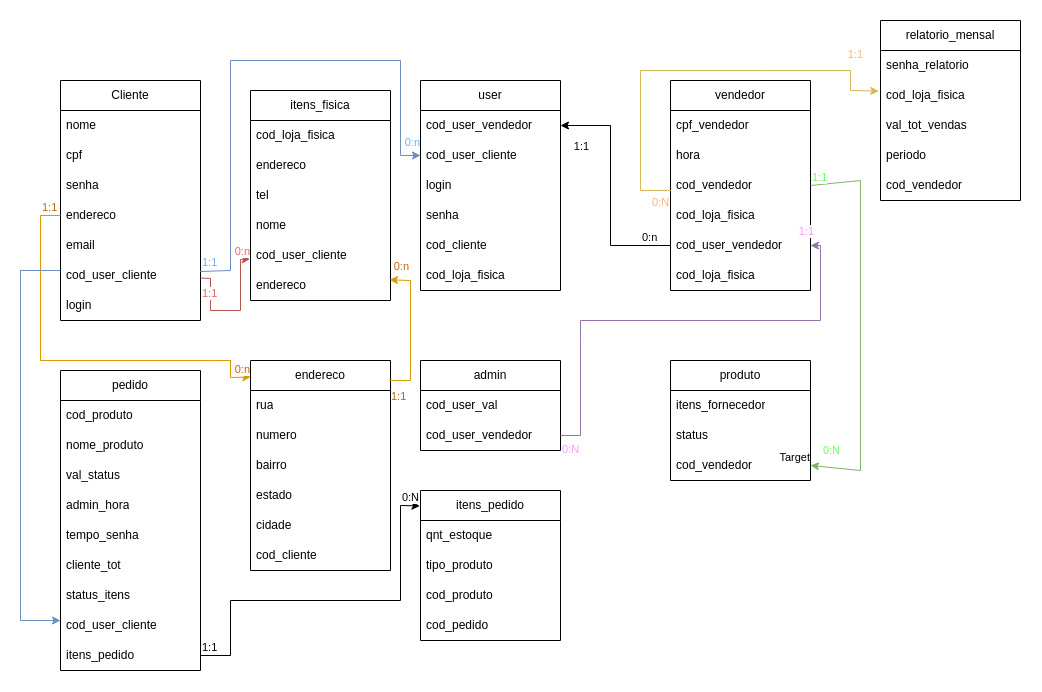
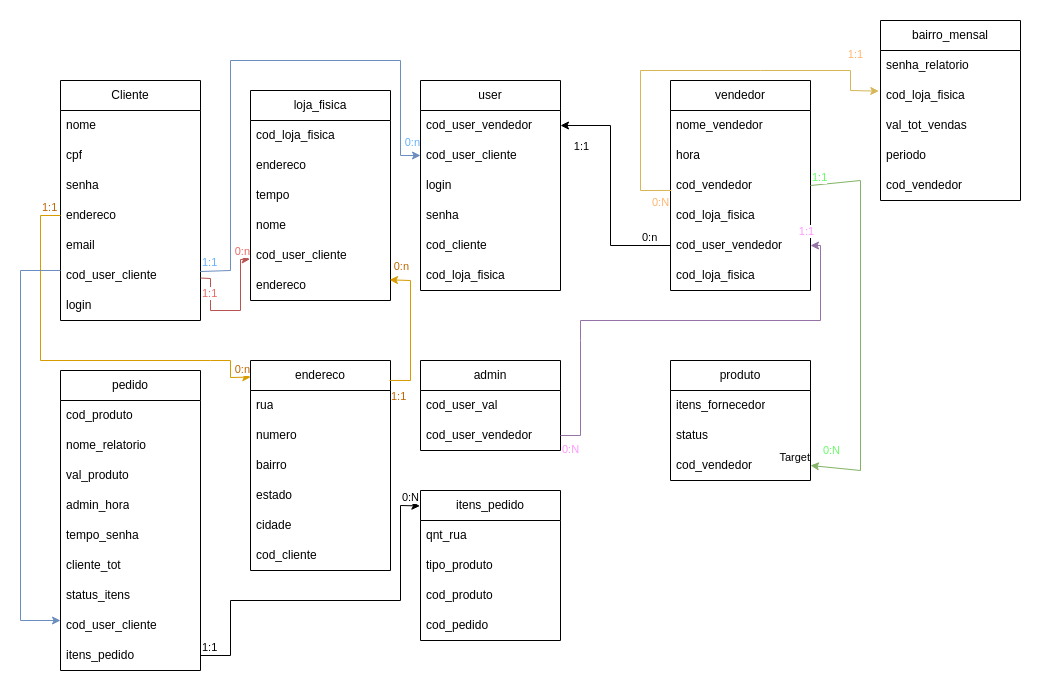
node "relatorio_mensal": label "relatorio_mensal" -> "bairro_mensal"
node "itens_fisica": label "itens_fisica" -> "loja_fisica"
node "cpf_vendedor": label "cpf_vendedor" -> "nome_vendedor"
node "tel": label "tel" -> "tempo"
node "nome_produto": label "nome_produto" -> "nome_relatorio"
node "val_status": label "val_status" -> "val_produto"
node "qnt_estoque": label "qnt_estoque" -> "qnt_rua"
